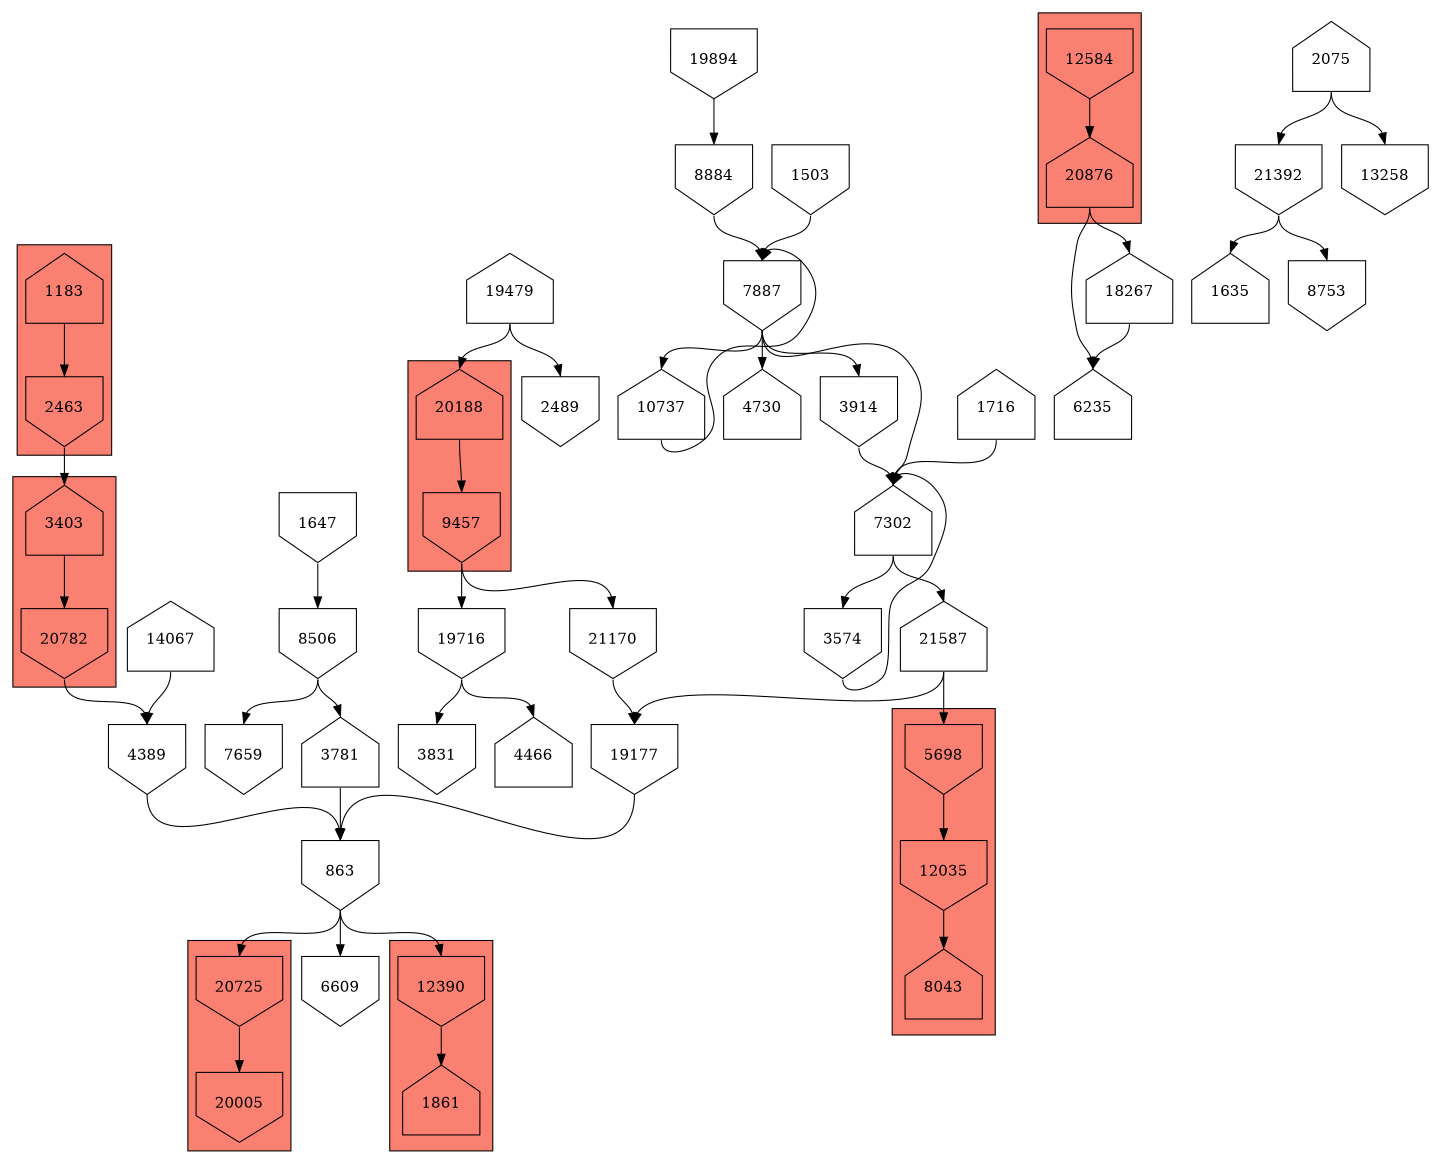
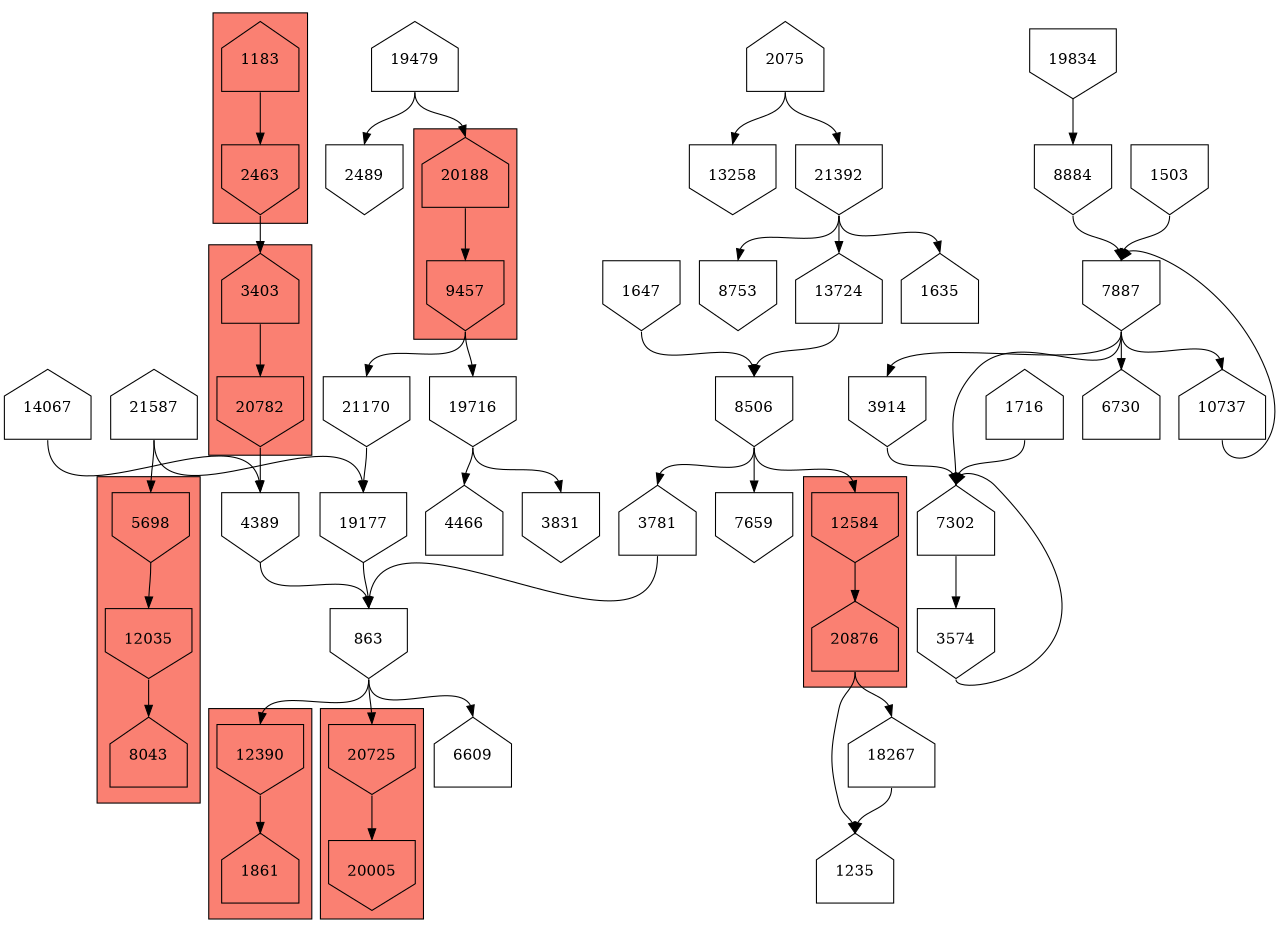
node "19894": label "19894" -> "19834"
node "13724": added
node "4730": label "4730" -> "6730"
node "6235": label "6235" -> "1235"
edge "8506" -> "12584": added
edge "7302" -> "21587": removed
node "6609": shape invhouse -> house
